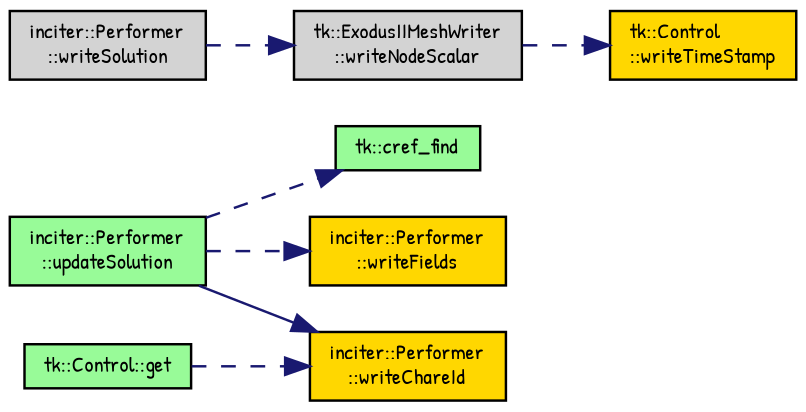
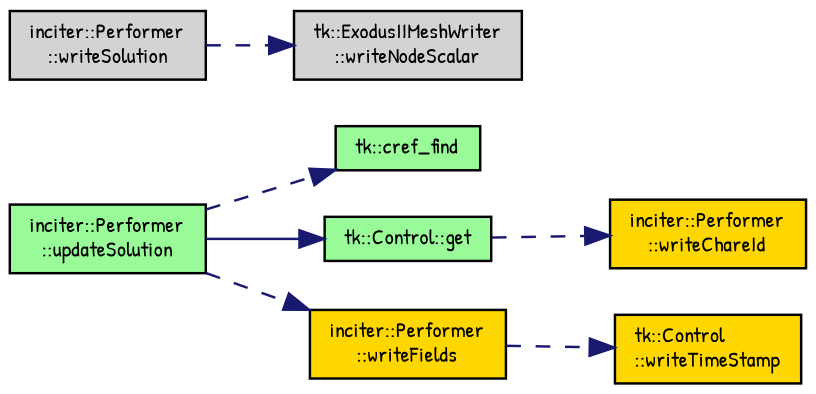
edge "tk::ExodusIIMeshWriter ::writeNodeScalar" -> "tk::Control ::writeTimeStamp": now "inciter::Performer ::writeFields" -> "tk::Control ::writeTimeStamp"
edge "inciter::Performer ::updateSolution" -> "inciter::Performer ::writeChareId": now "inciter::Performer ::updateSolution" -> "tk::Control::get"
